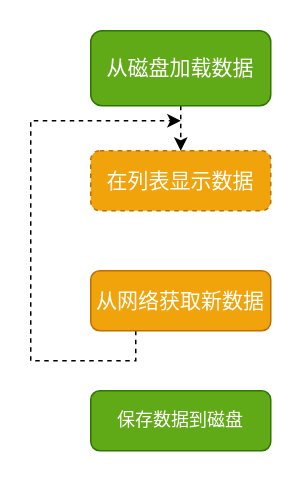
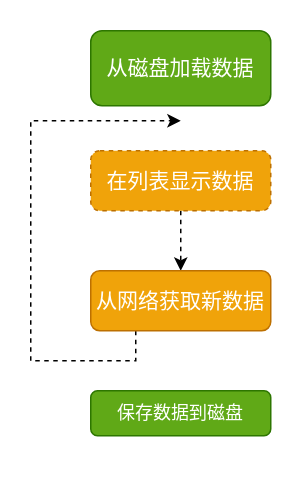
edge "从磁盘加载数据" -> "在列表显示数据": removed
edge "在列表显示数据" -> "从网络获取新数据": added
node "保存数据到磁盘": size 180x60 -> 180x45
